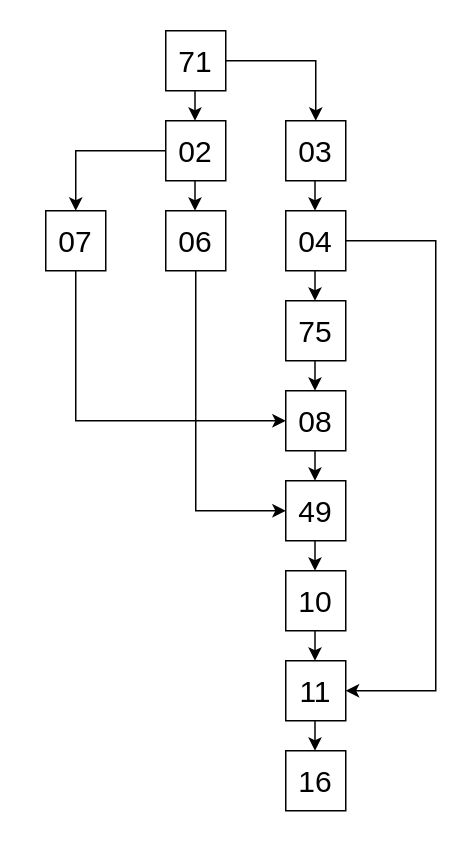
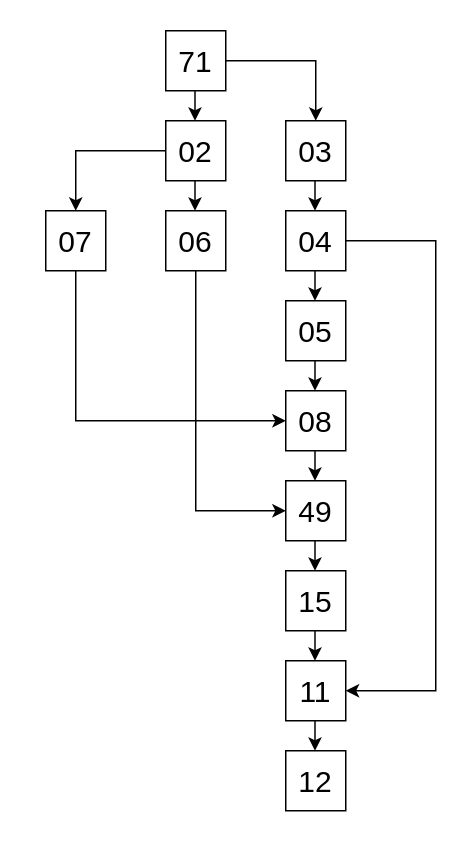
node "75": label "75" -> "05"
node "10": label "10" -> "15"
node "16": label "16" -> "12"
